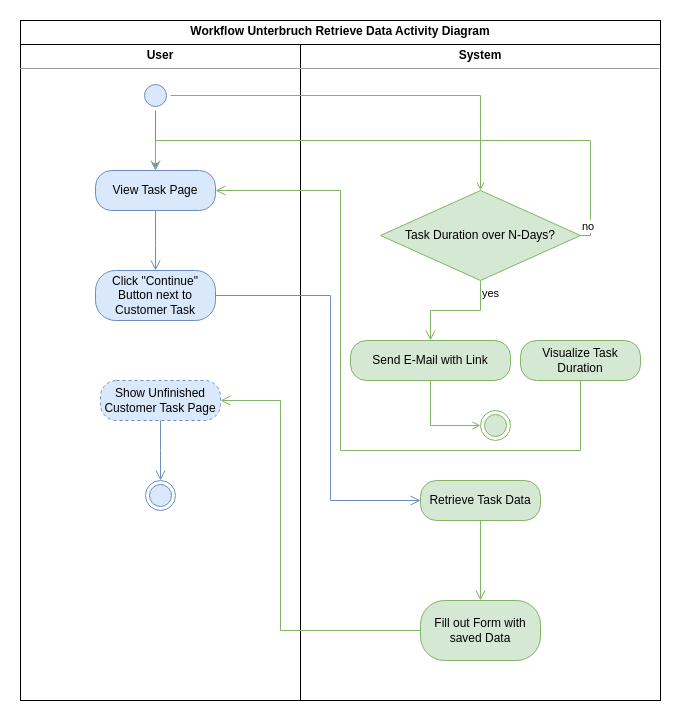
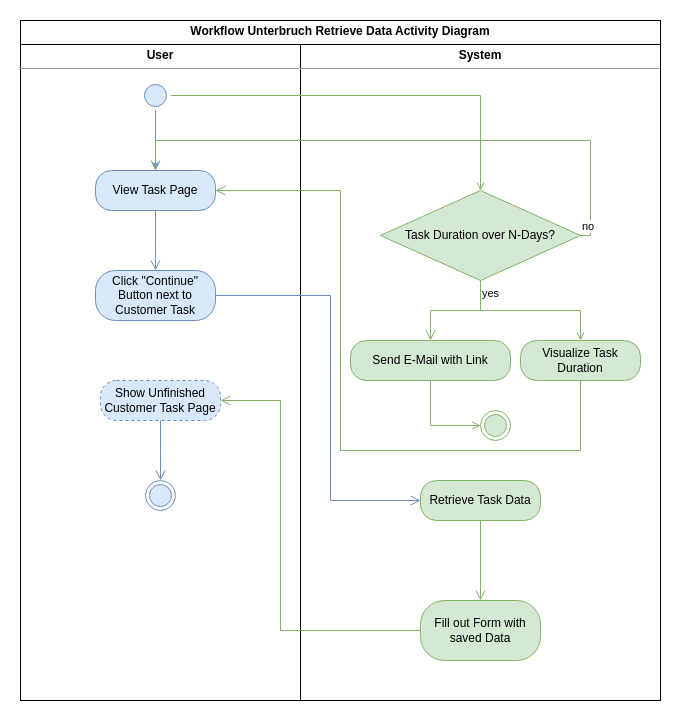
edge "Task Duration over N-Days?" -> "Visualize Task Duration": added
